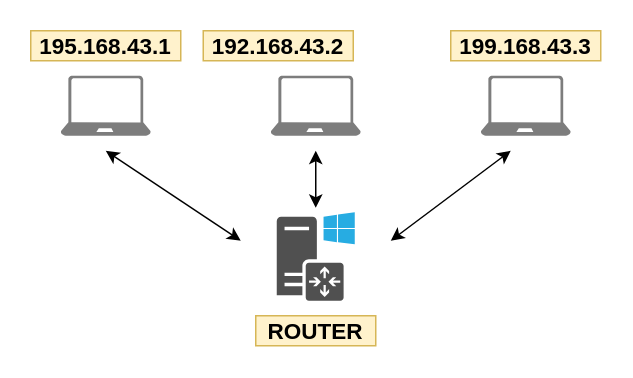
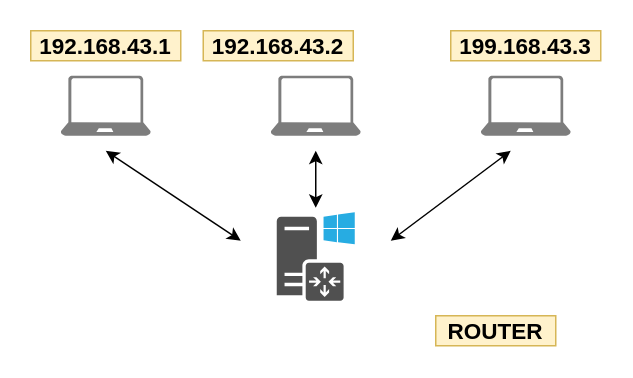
node "195.168.43.1": label "195.168.43.1" -> "192.168.43.1"
node "ROUTER": moved (316, 331) -> (496, 331)
